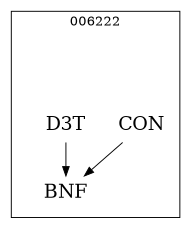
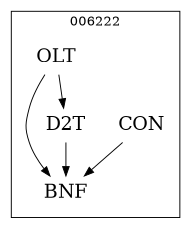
node "OLT": added
node "D3T": label "D3T" -> "D2T"
